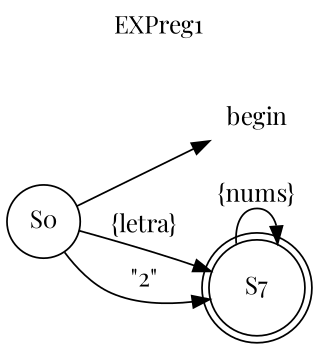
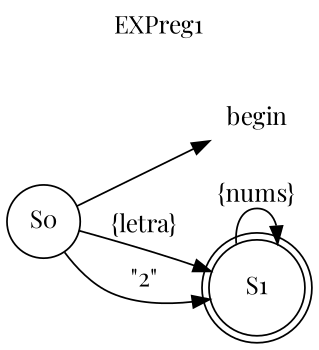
node "S7": label "S7" -> "S1"
